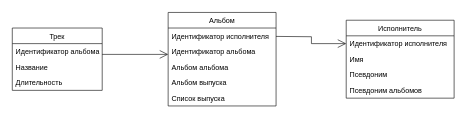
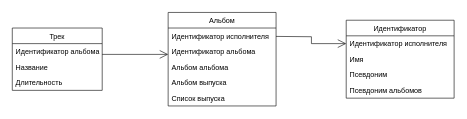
node "Исполнитель": label "Исполнитель" -> "Идентификатор"
